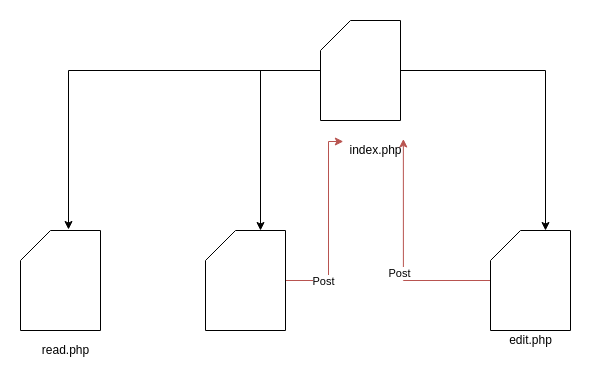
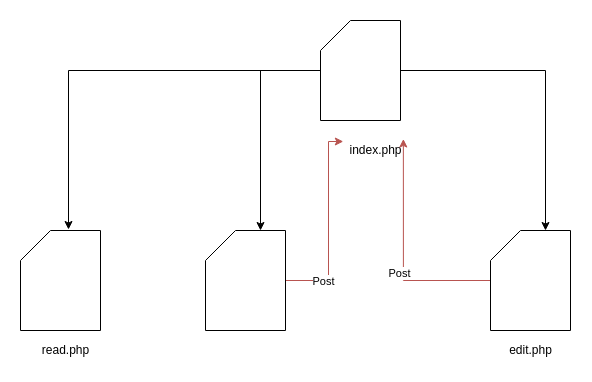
node "edit.php": moved (531, 341) -> (531, 351)
